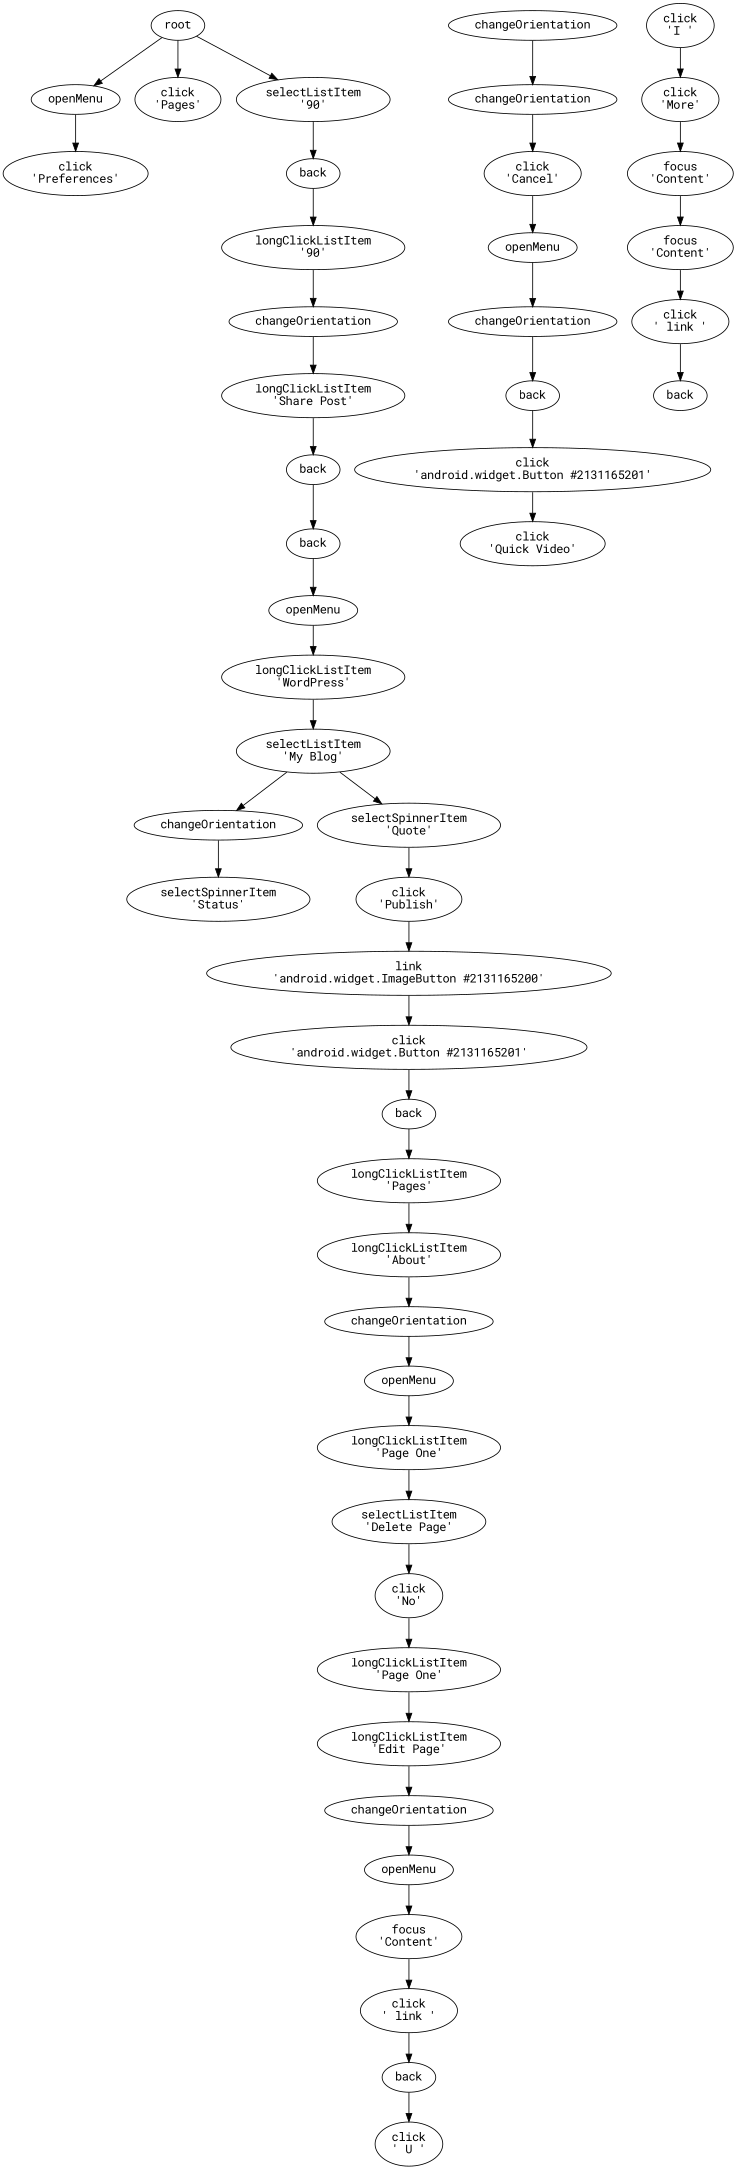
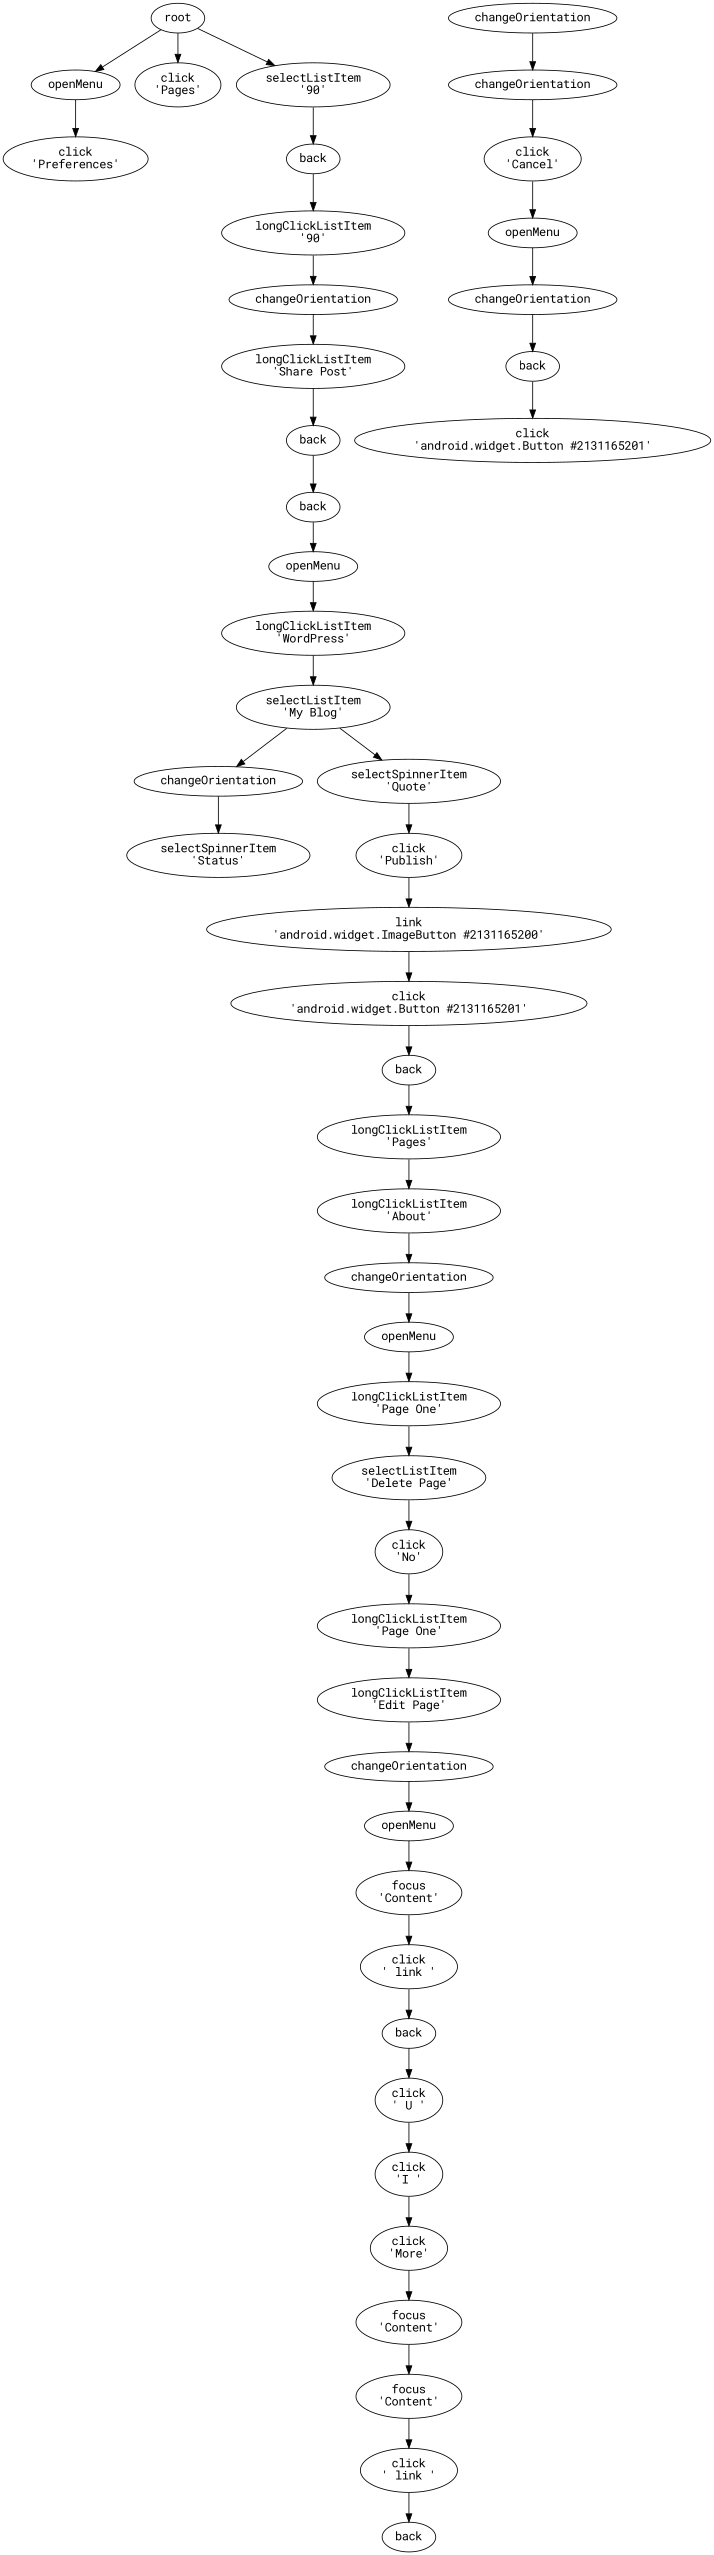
node "click 'Quick Video'": removed
edge "click ' U '" -> "click 'I '": added
